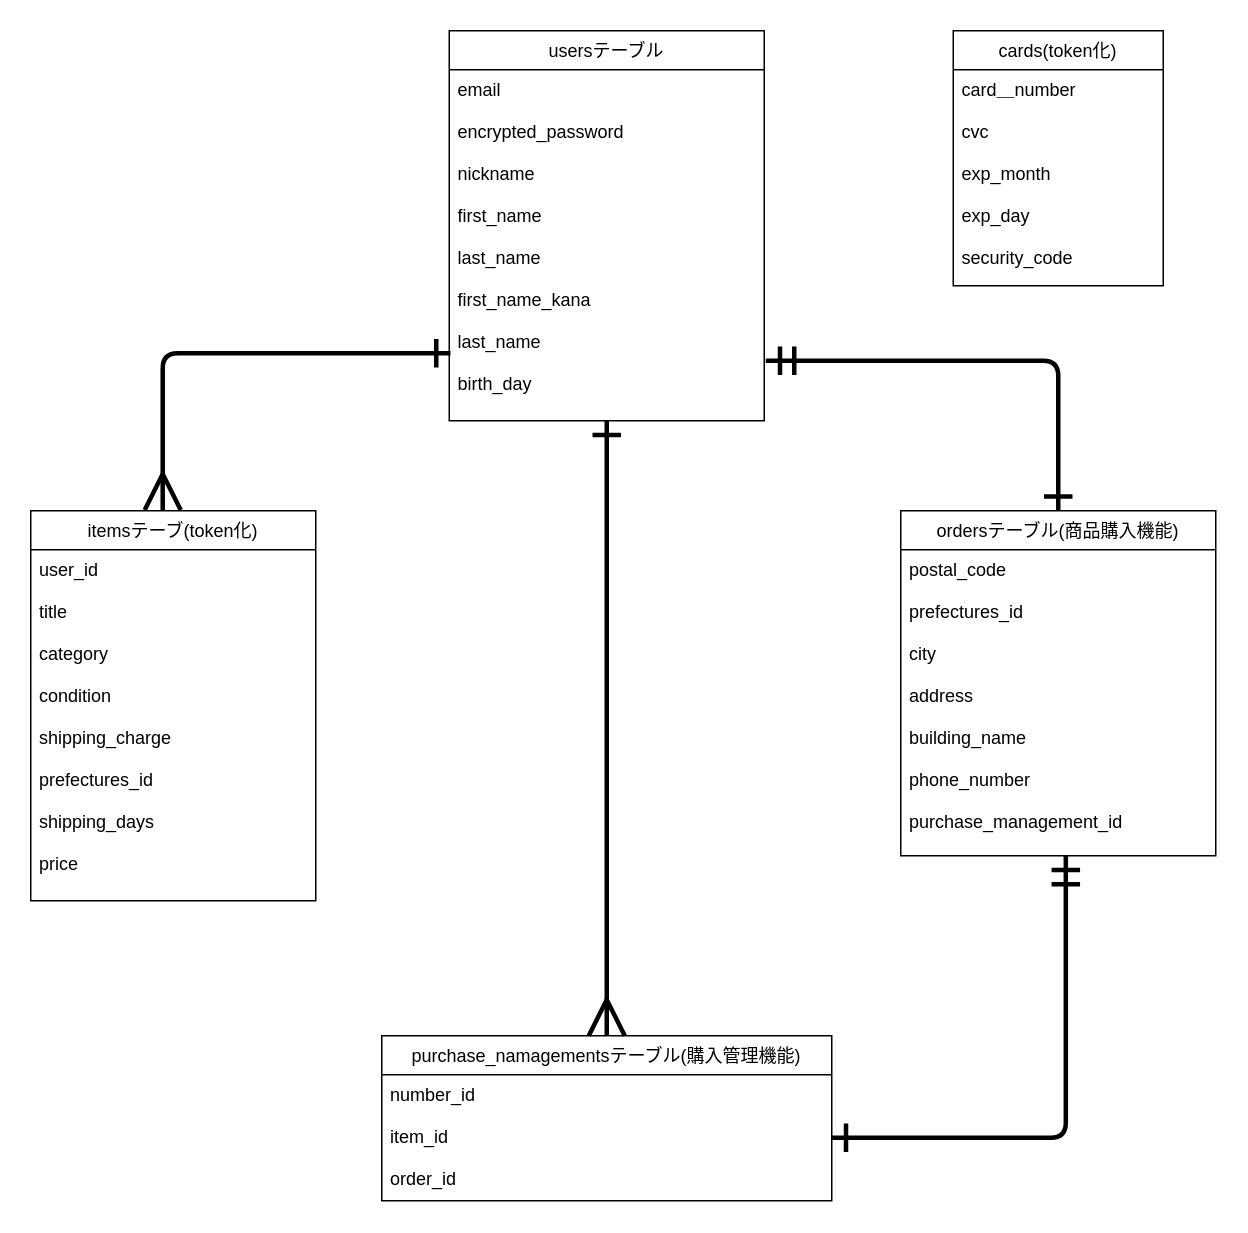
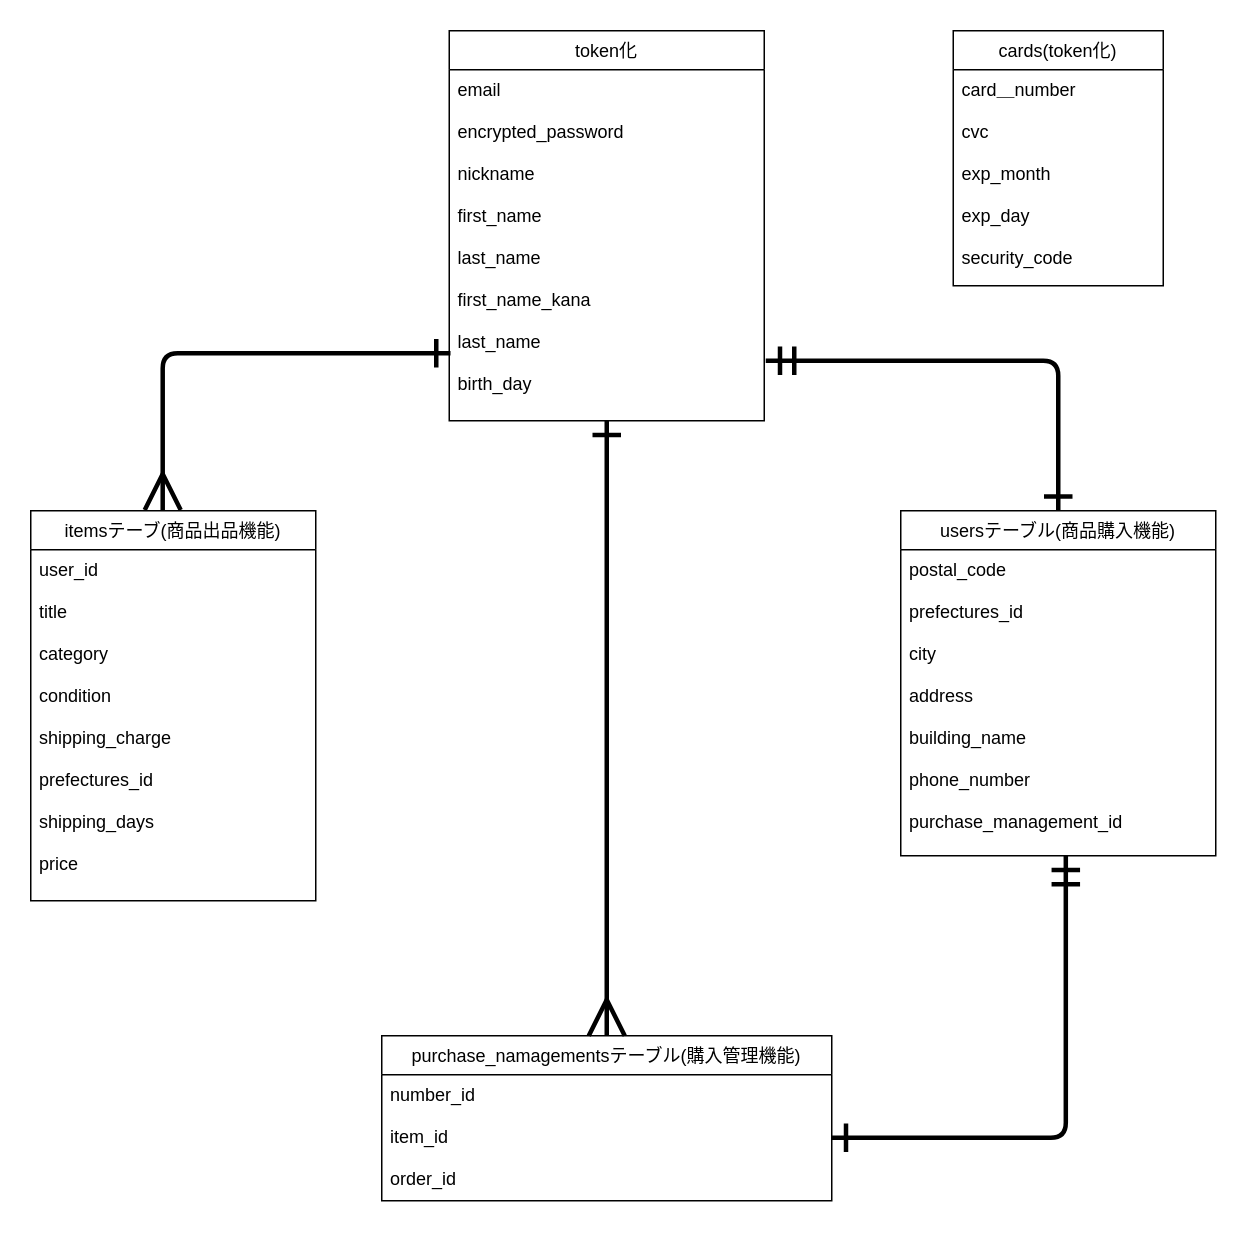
node "usersテーブル": label "usersテーブル" -> "token化"
node "itemsテーブ(token化)": label "itemsテーブ(token化)" -> "itemsテーブ(商品出品機能)"
node "ordersテーブル(商品購入機能)": label "ordersテーブル(商品購入機能)" -> "usersテーブル(商品購入機能)"
